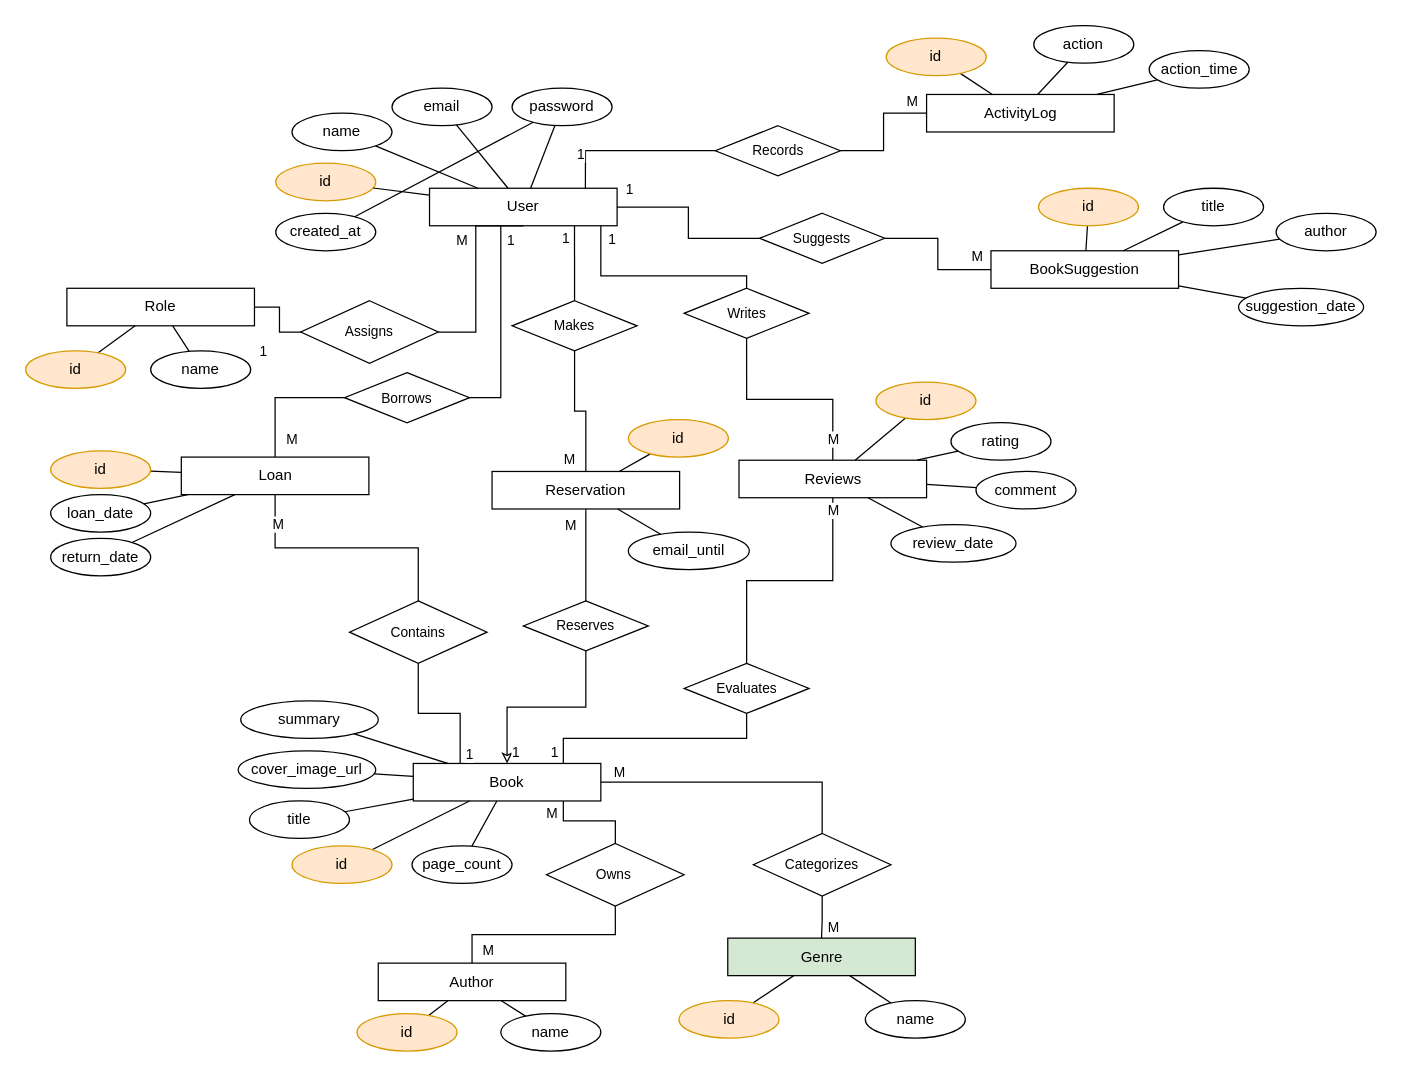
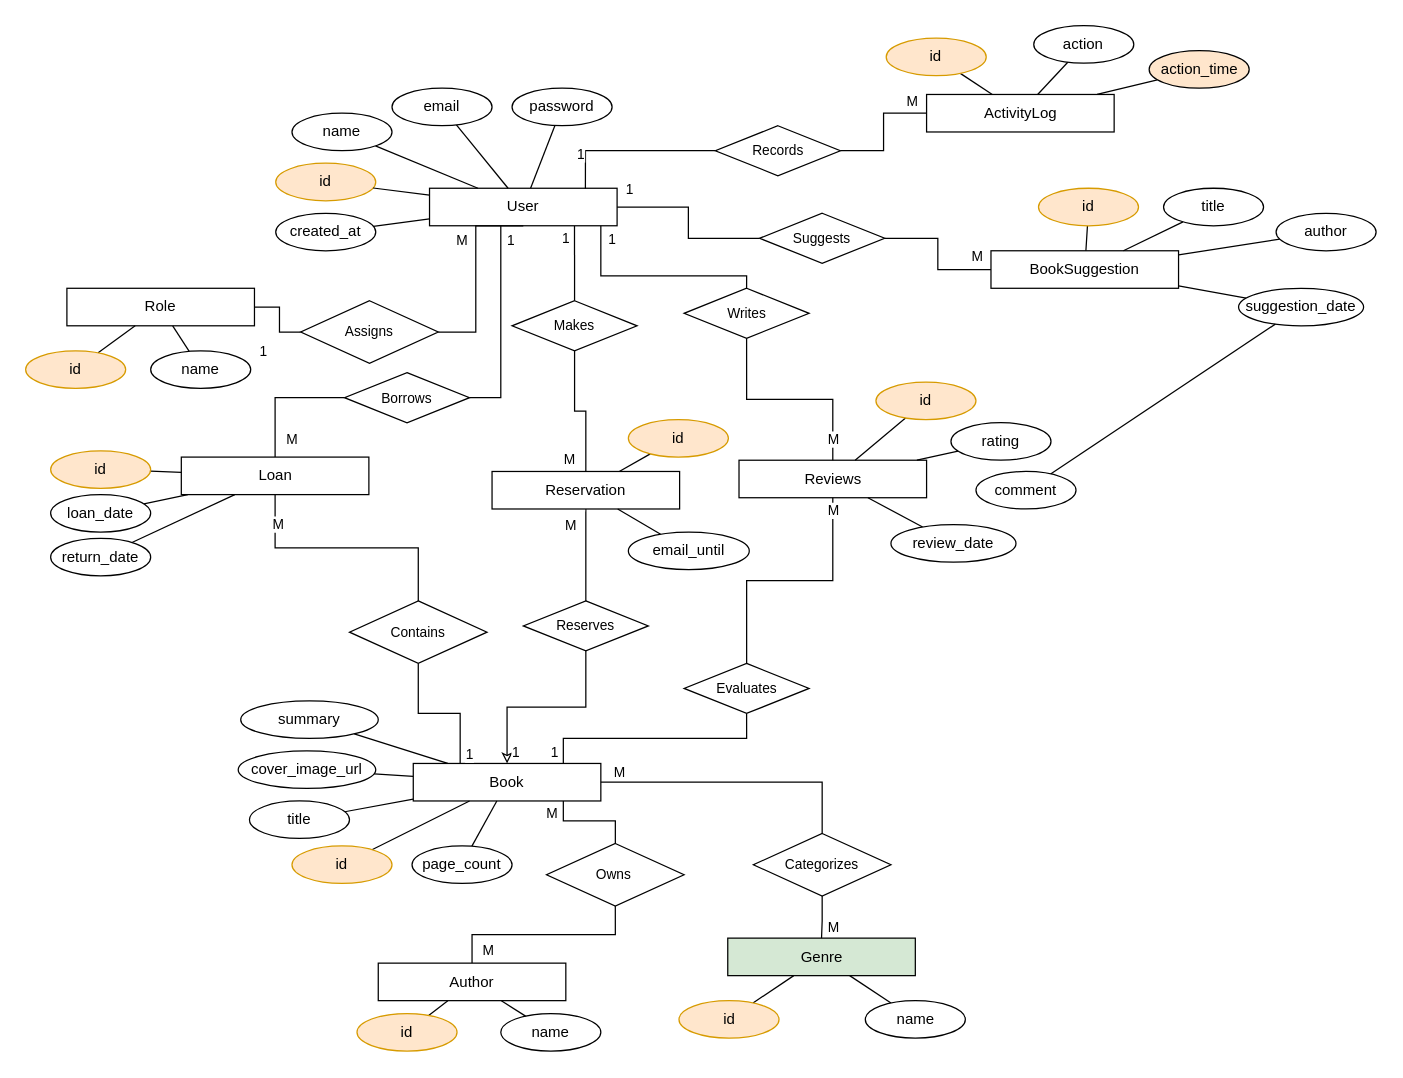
node "action_time": fillcolor #ffffff -> #ffe6cc
edge "password" -- "created_at": now "User" -- "created_at"
edge "Reviews" -- "comment": now "suggestion_date" -- "comment"
